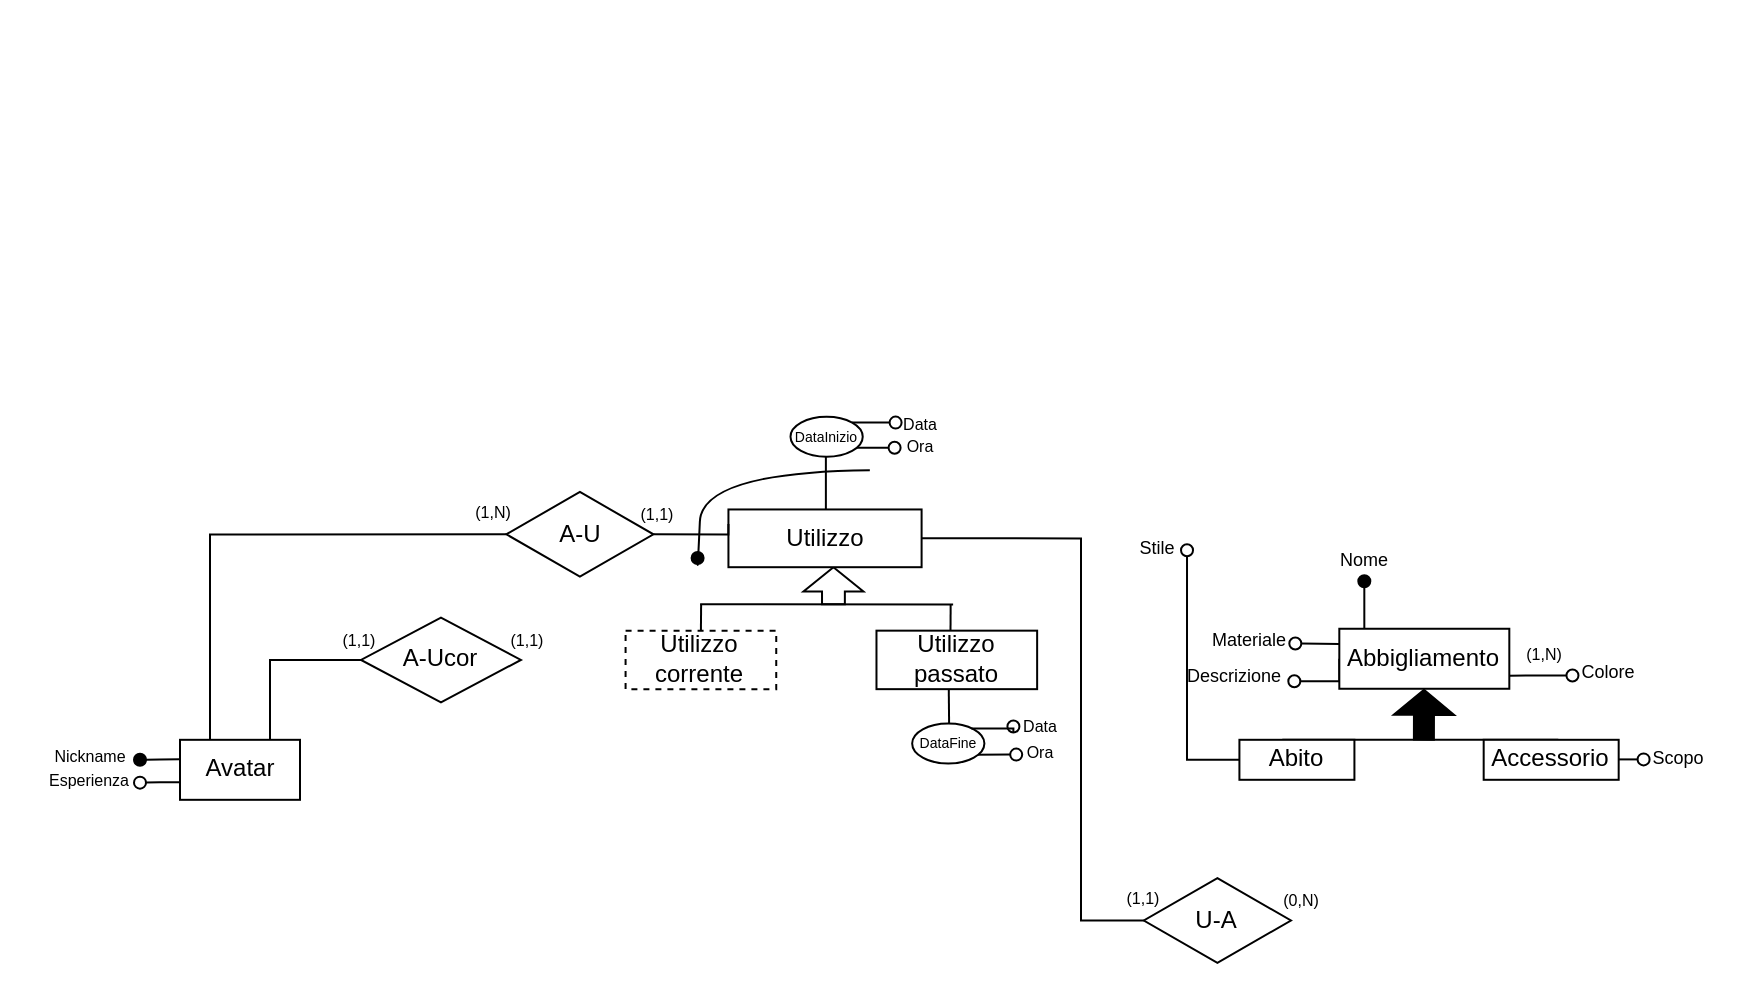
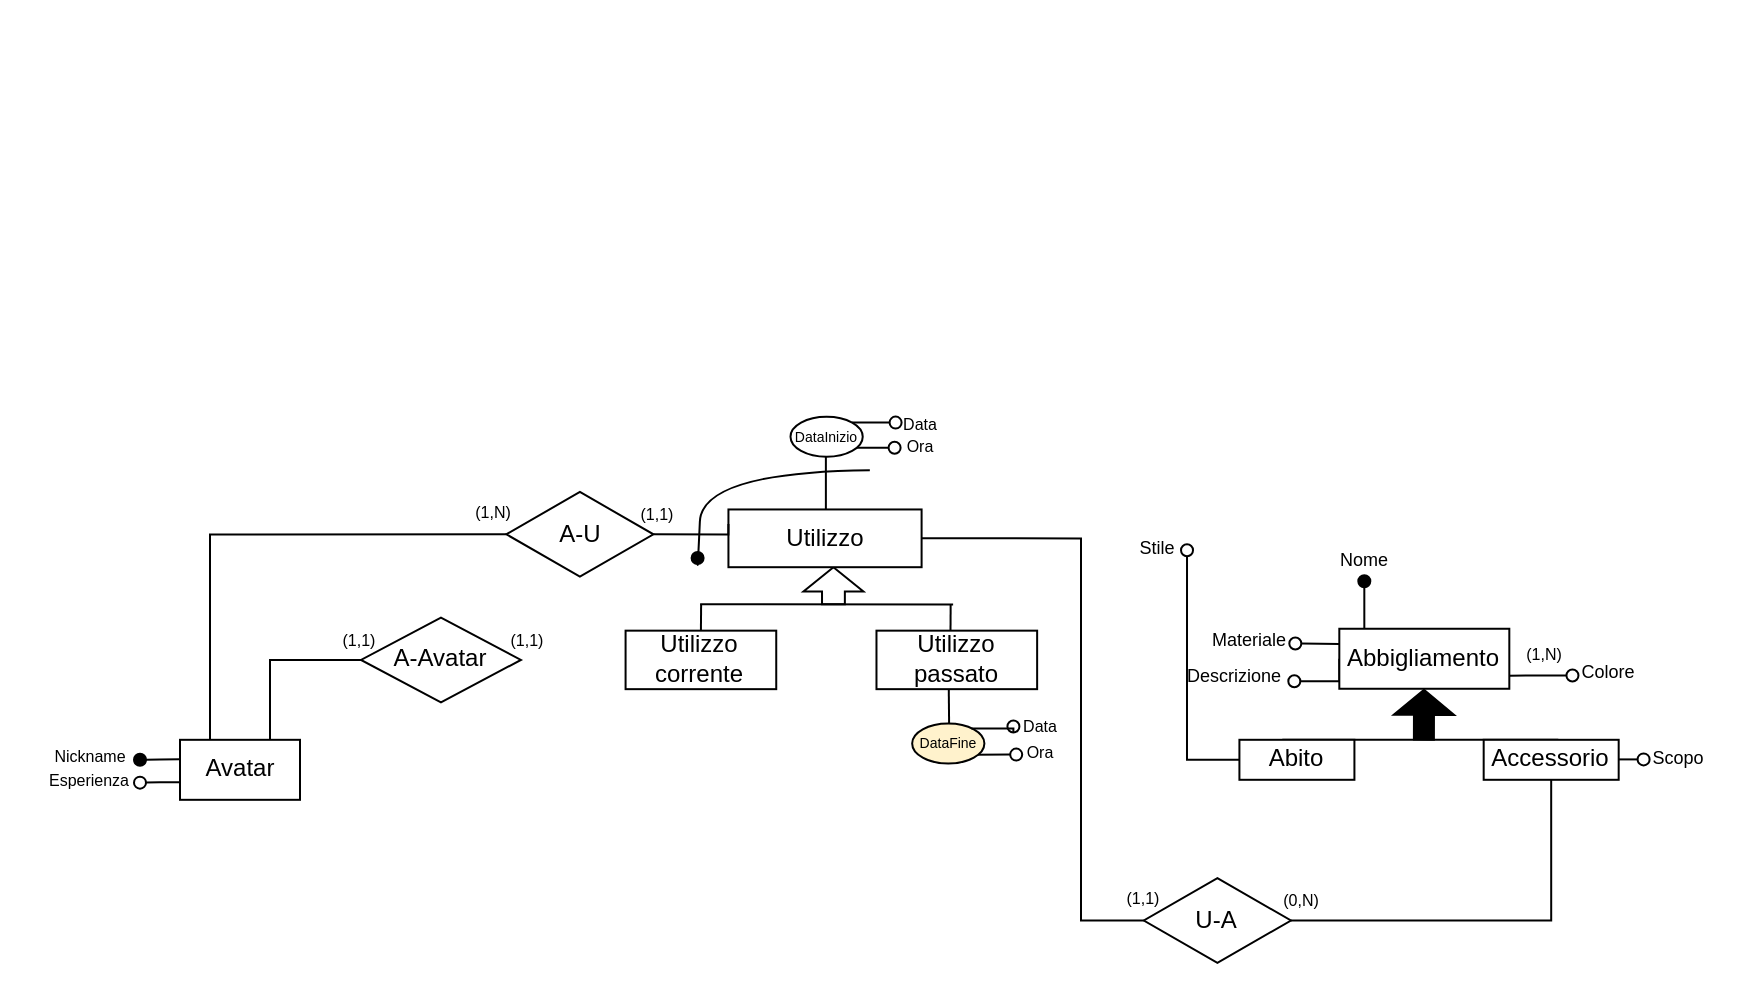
node "A-Ucor": label "A-Ucor" -> "A-Avatar"
node "Utilizzo corrente": style dashed -> solid
node "DataFine": fillcolor #ffffff -> #fff2cc
edge "Accessorio" -- "U-A": added
